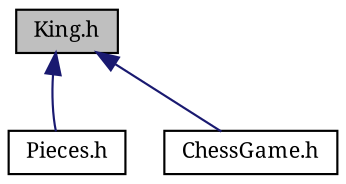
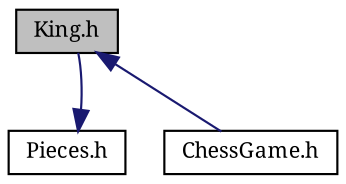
edge "Pieces.h" -> "King.h": reversed
